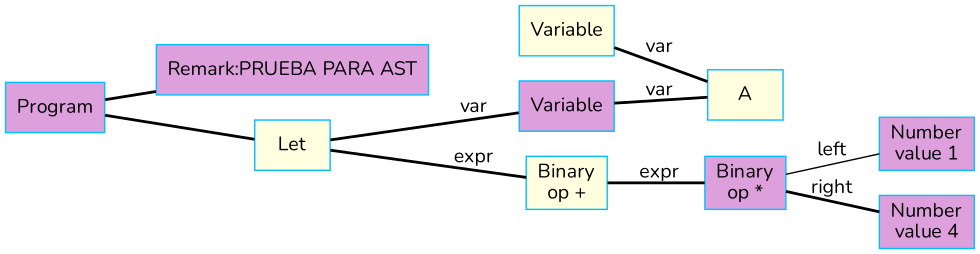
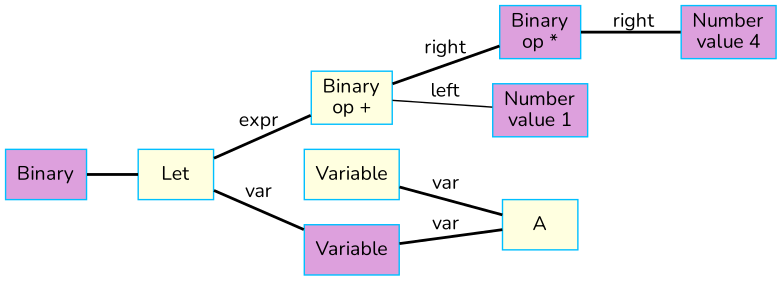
node "Remark:PRUEBA PARA AST": removed
node "Program": label "Program" -> "Binary"
edge "Number value 1" -- "Binary op *": now "Number value 1" -- "Binary op +"
edge "Binary op +" -- "Binary op *": label "expr" -> "right"
